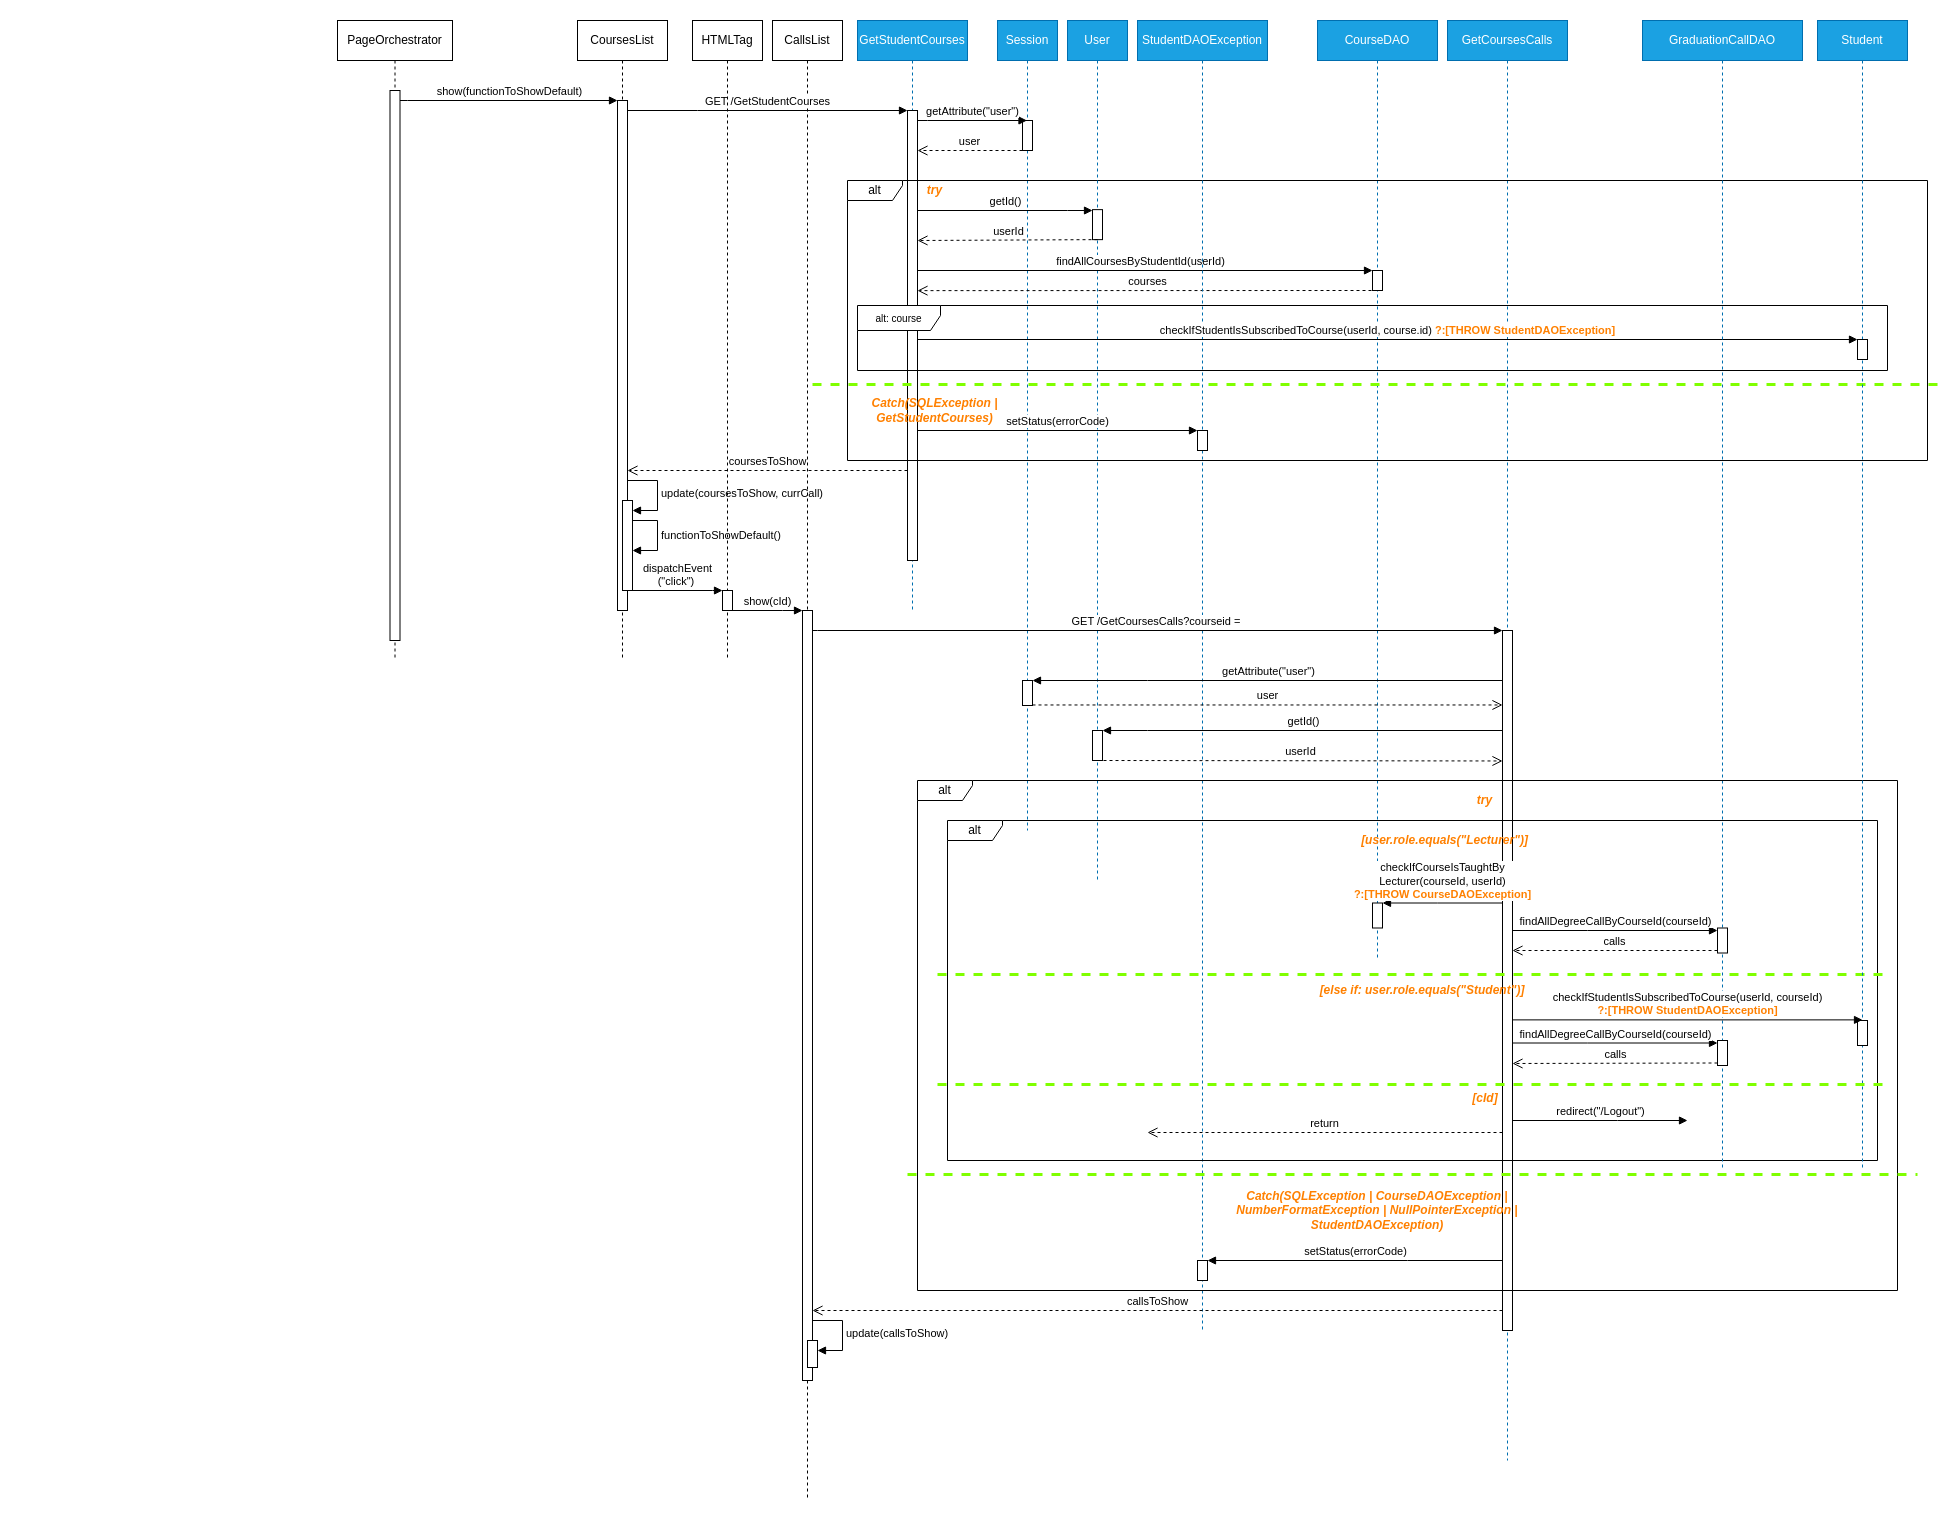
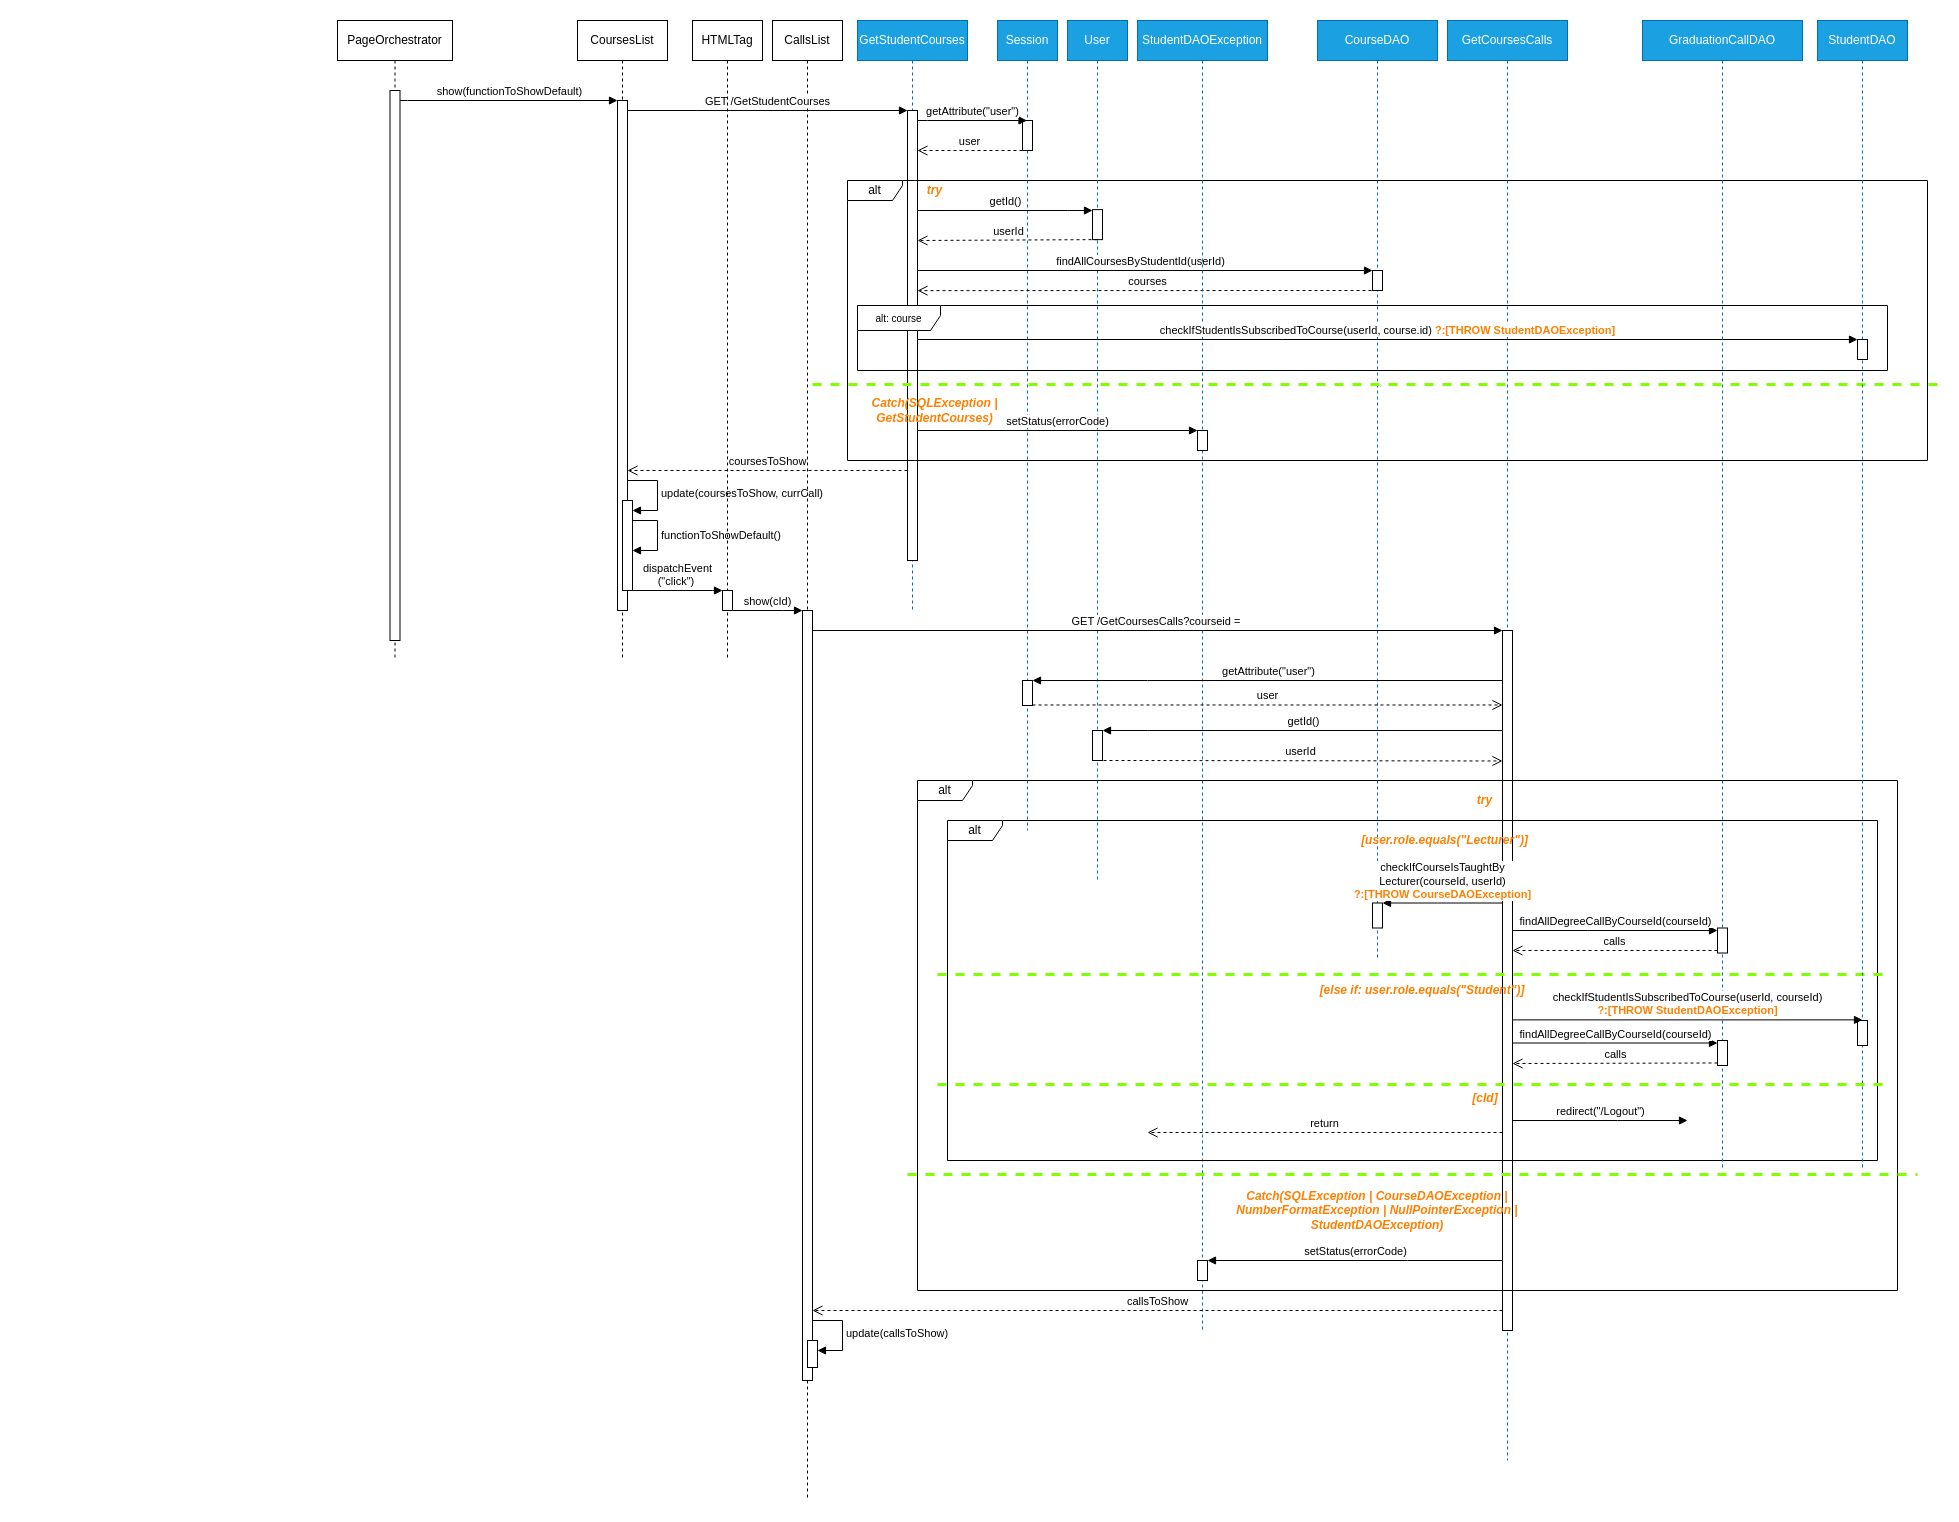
node "Student": label "Student" -> "StudentDAO"
